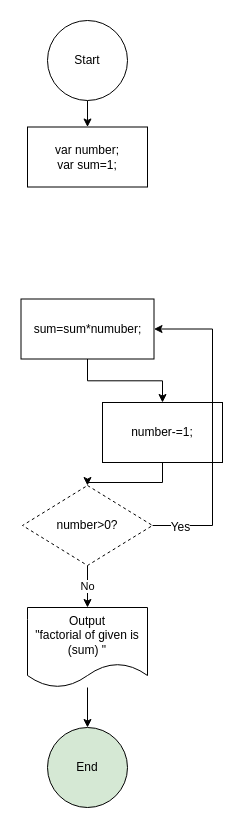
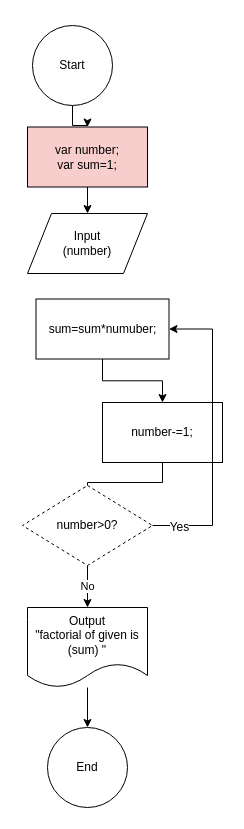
node "Start": moved (88, 61) -> (73, 66)
node "var number; var sum=1;": fillcolor #ffffff -> #f8cecc
edge "var number; var sum=1;" -> "Input (number)": added
node "Input (number)": added
node "sum=sum*numuber;": moved (88, 329) -> (103, 329)
edge "number-=1;" -> "number>0?": arrowhead classic -> none
node "End": fillcolor #d5e8d4 -> #ffffff
